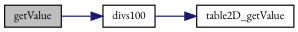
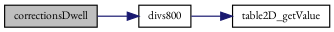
node "getValue": label "getValue" -> "correctionsDwell"
node "divs100": label "divs100" -> "divs800"
